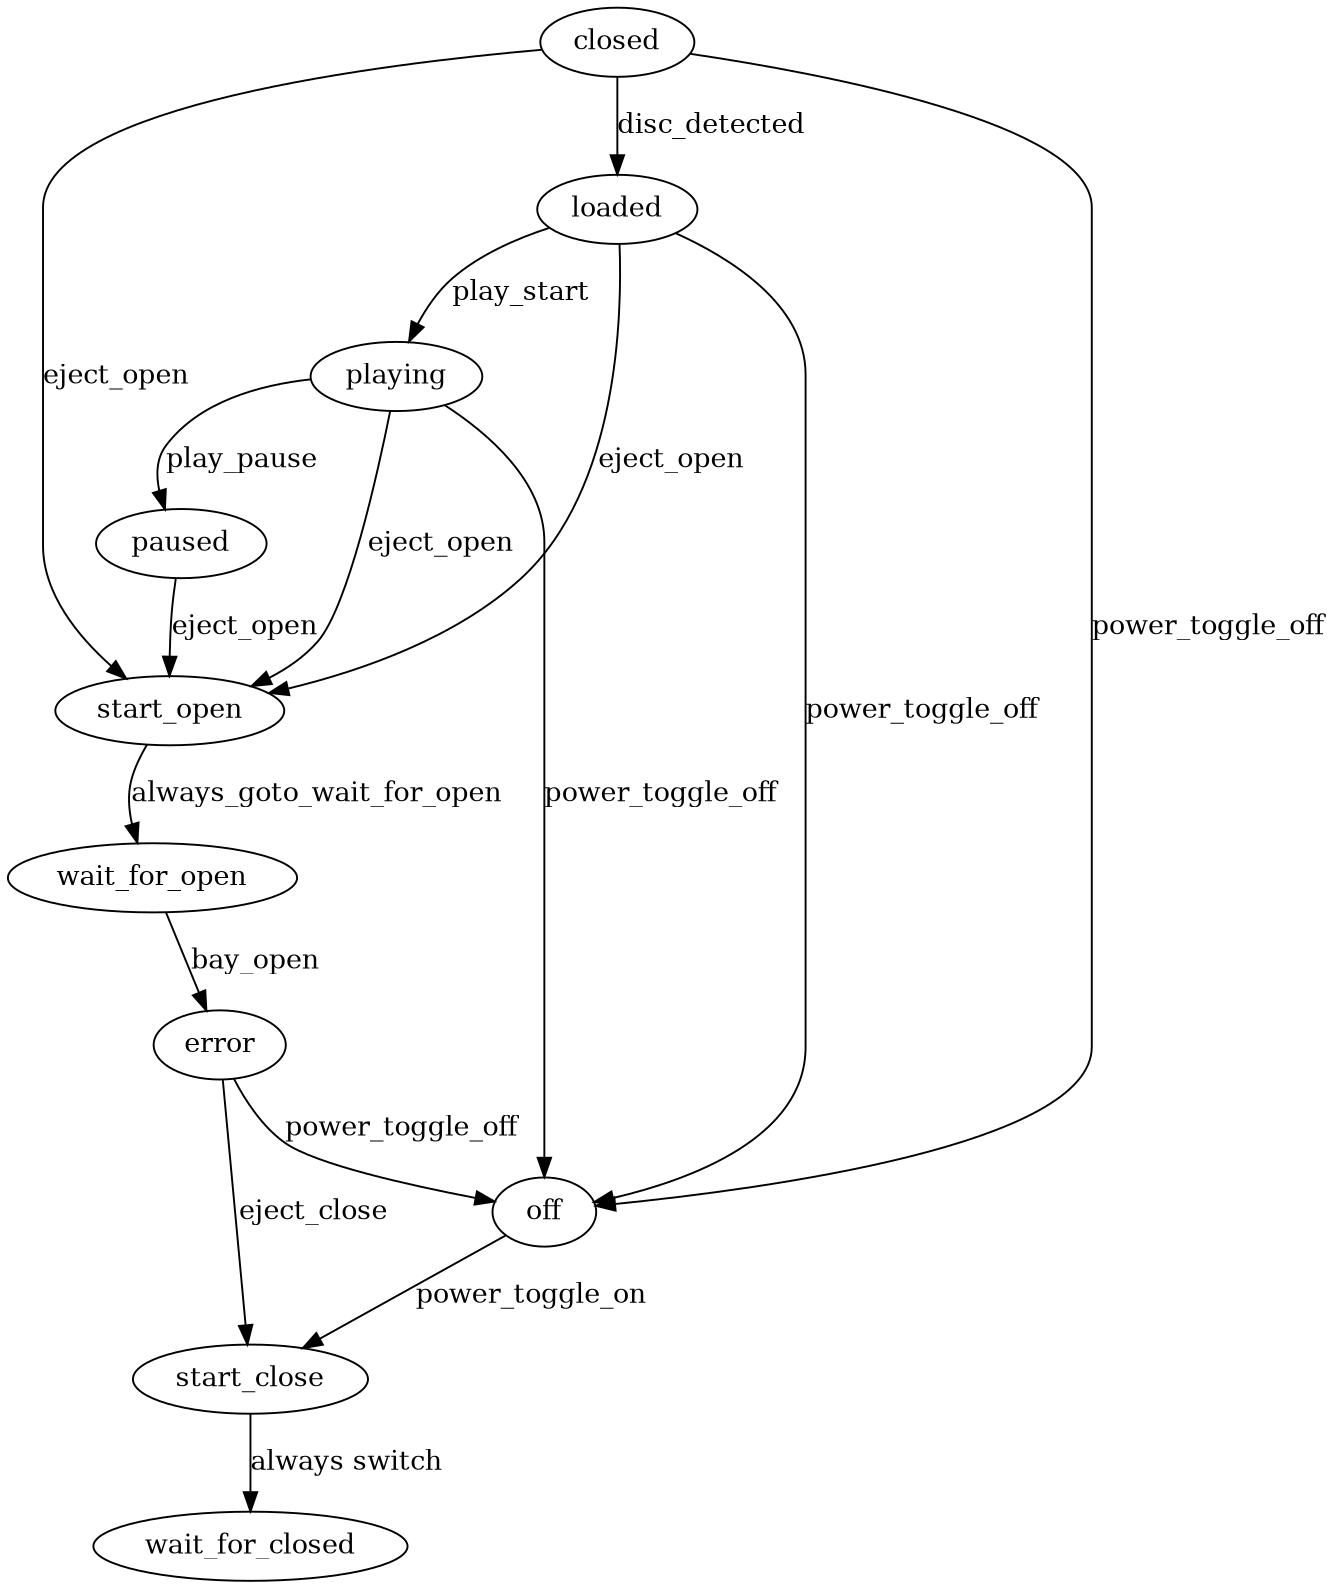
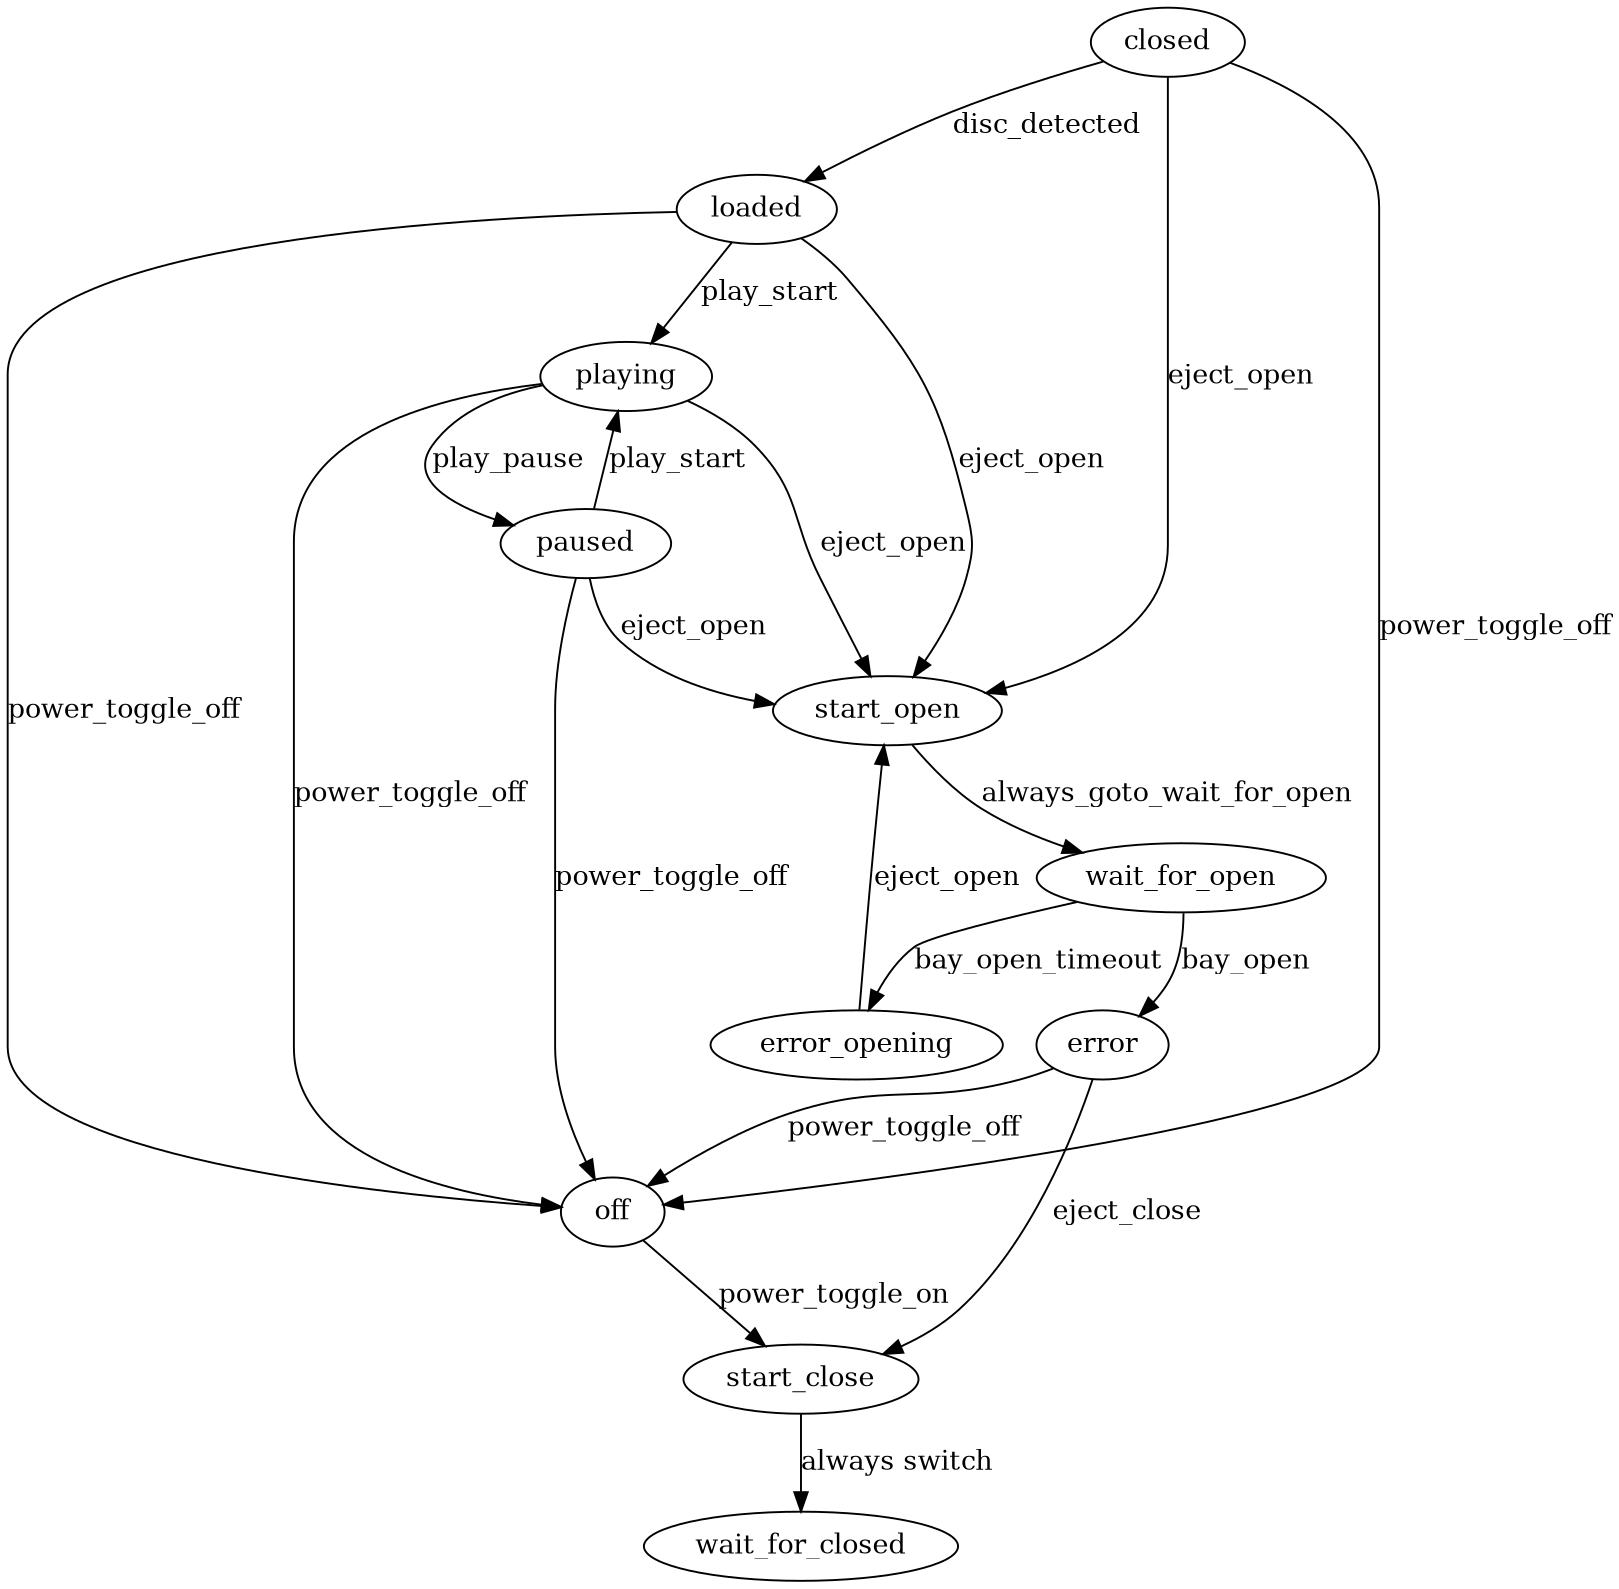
edge "paused" -> "playing": added, label "play_start"
edge "paused" -> "off": added, label "power_toggle_off"
node "error_opening": added
